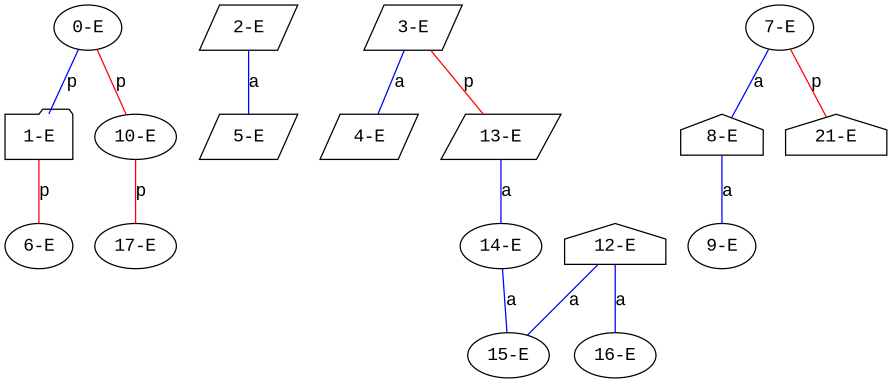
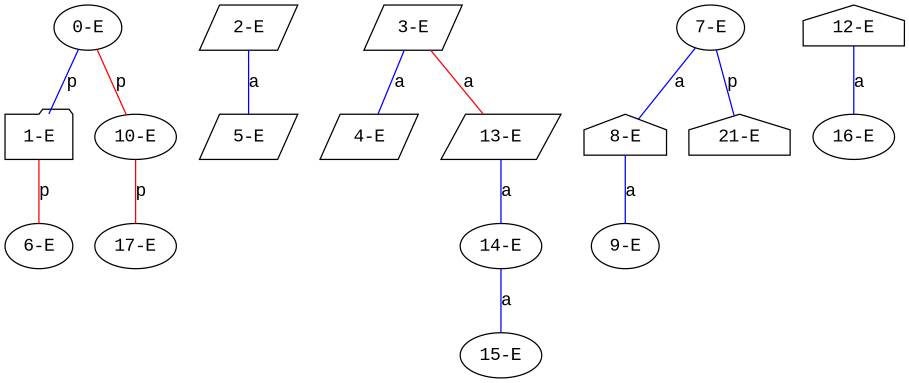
edge "3-E" -- "13-E": label "p" -> "a"
edge "7-E" -- "21-E": color red -> blue
edge "12-E" -- "15-E": removed, label "a"
